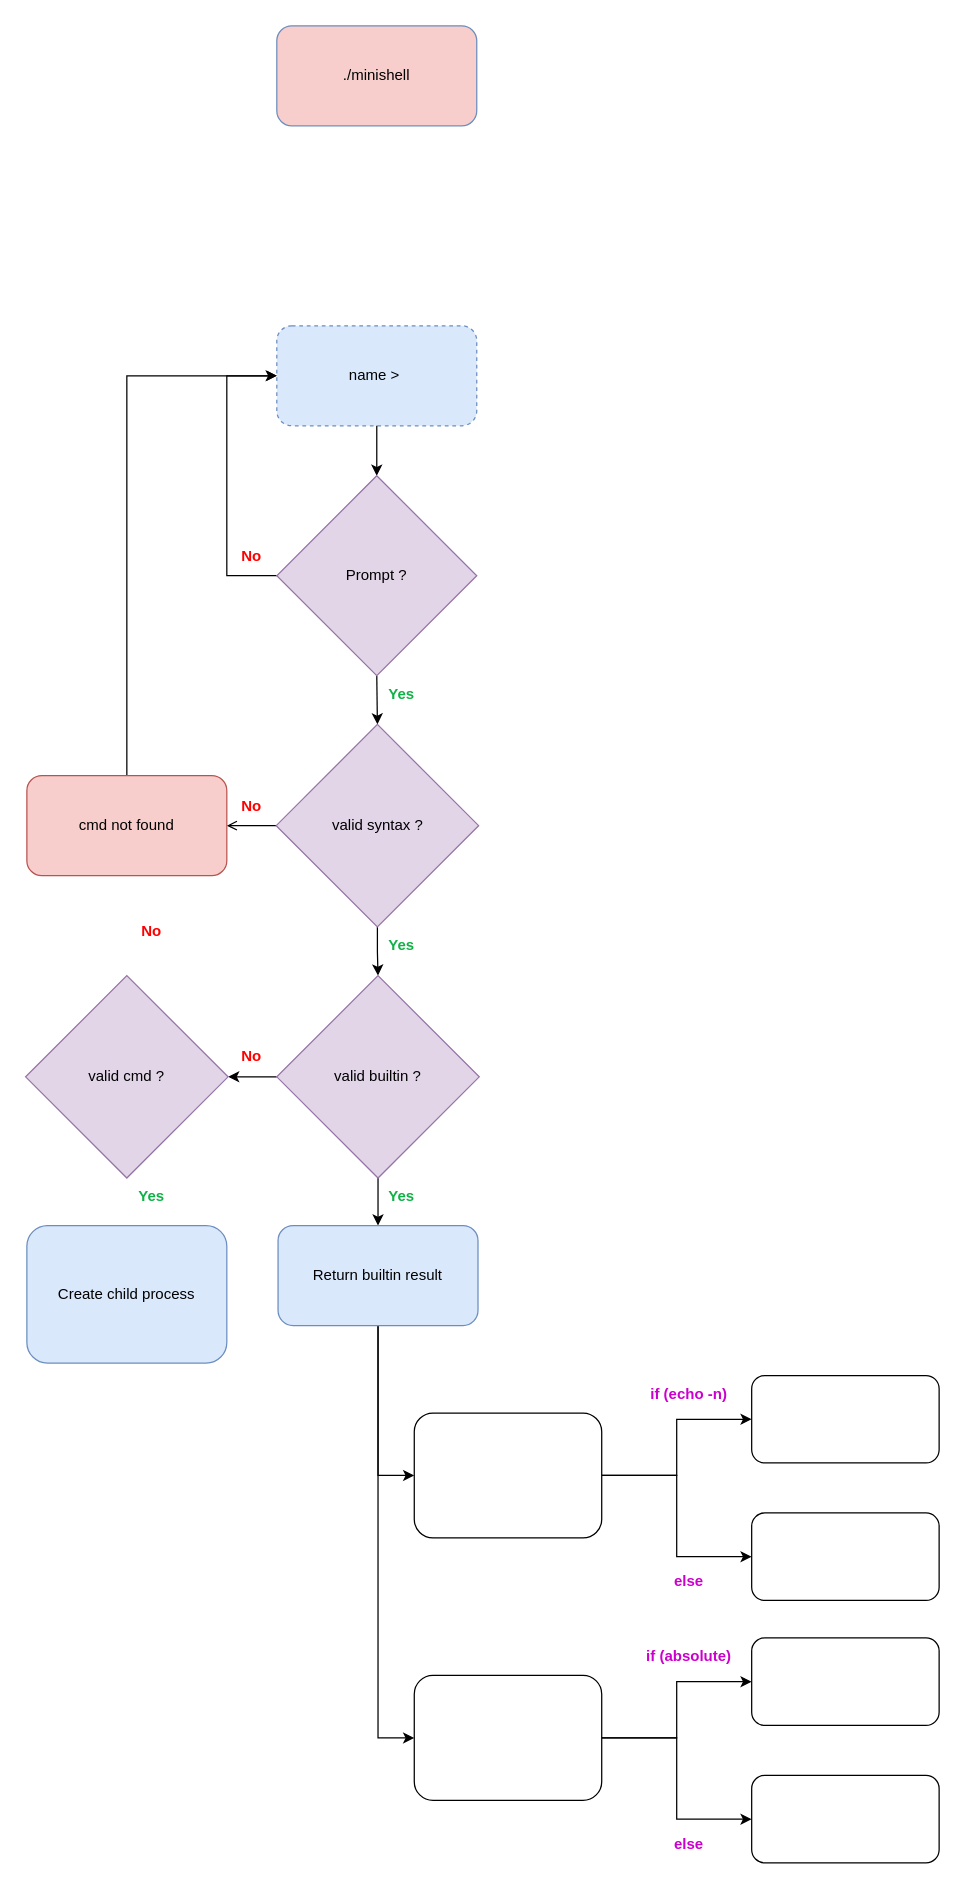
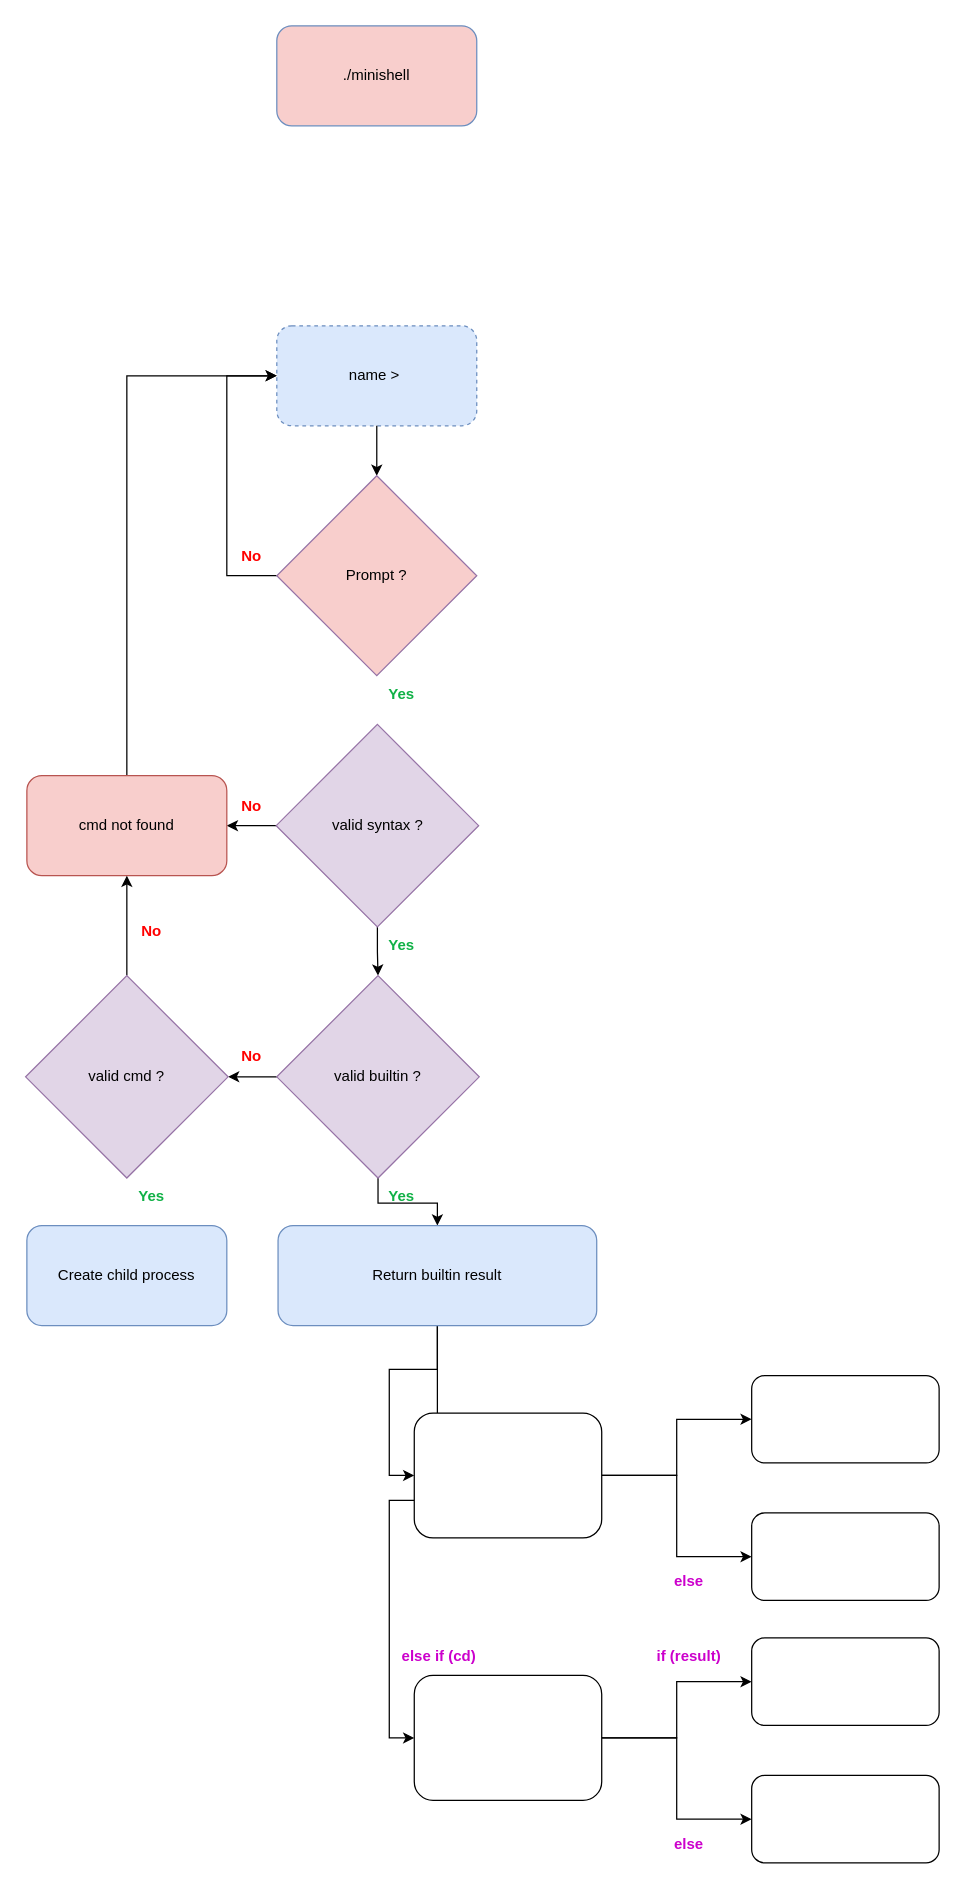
edge "cmd not found" -> "name >": arrowhead open -> classic
node "Prompt ?": fillcolor #e1d5e7 -> #f8cecc
edge "Prompt ?" -> "valid syntax ?": removed
edge "valid syntax ?" -> "cmd not found": arrowhead open -> classic
edge "valid cmd ?" -> "cmd not found": added
node "Return builtin result": size 200x100 -> 319x100
node "Create child process": size 200x138 -> 200x100
node "if (echo -n)": removed
node "else if (cd)": added
node "if (absolute)": label "if (absolute)" -> "if (result)"
